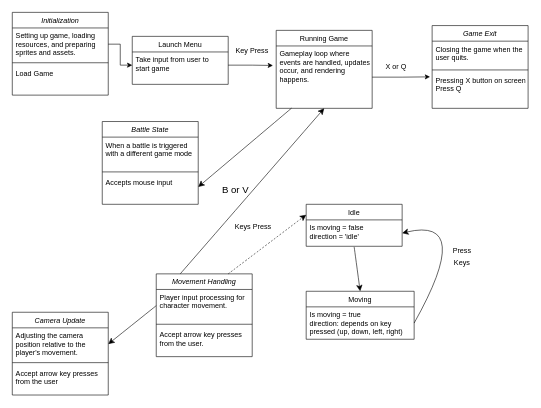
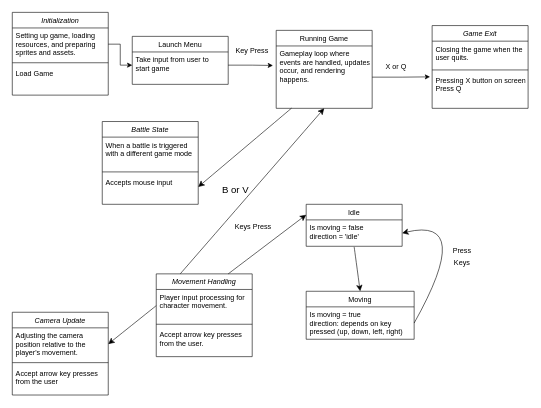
edge "Movement Handling" -> "Idle": style dashed -> solid
